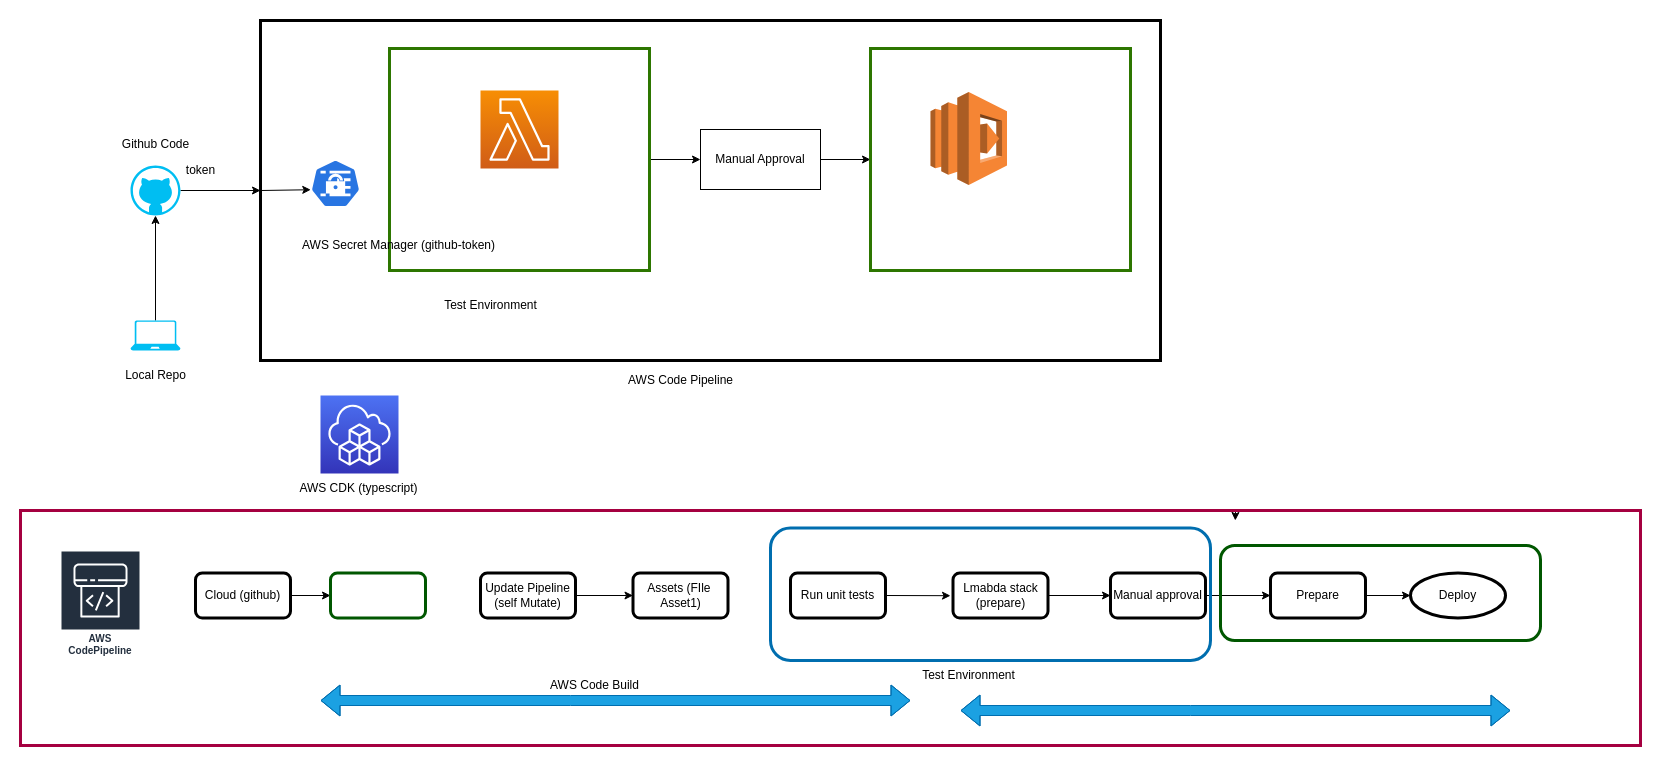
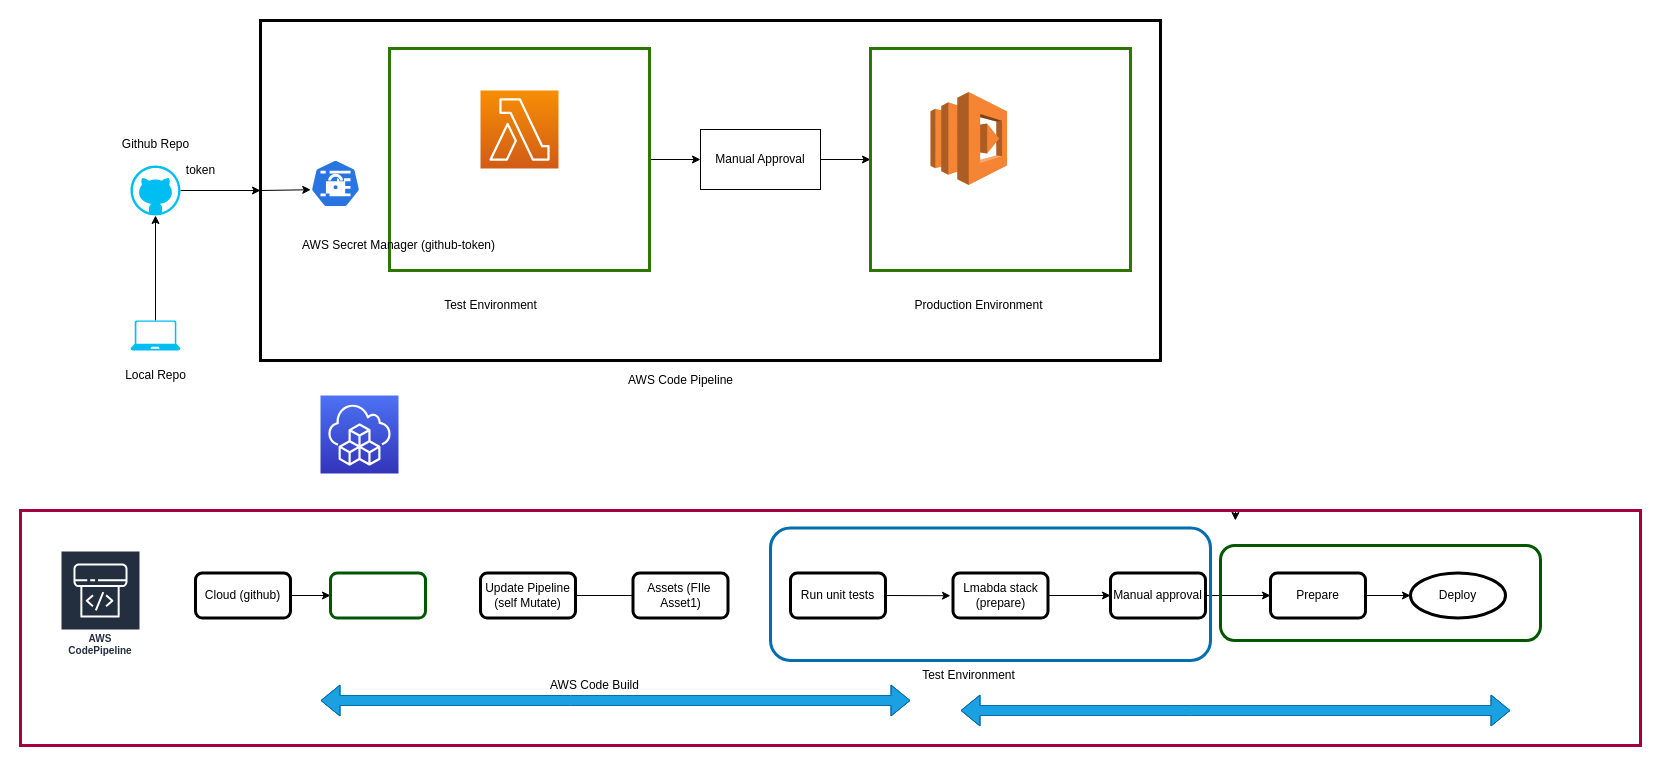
node "Github Code": label "Github Code" -> "Github Repo"
node "Production Environment": added
node "AWS CDK (typescript)": removed
edge "Update Pipeline (self Mutate)" -> "Assets (FIle Asset1)": arrowhead classic -> none
